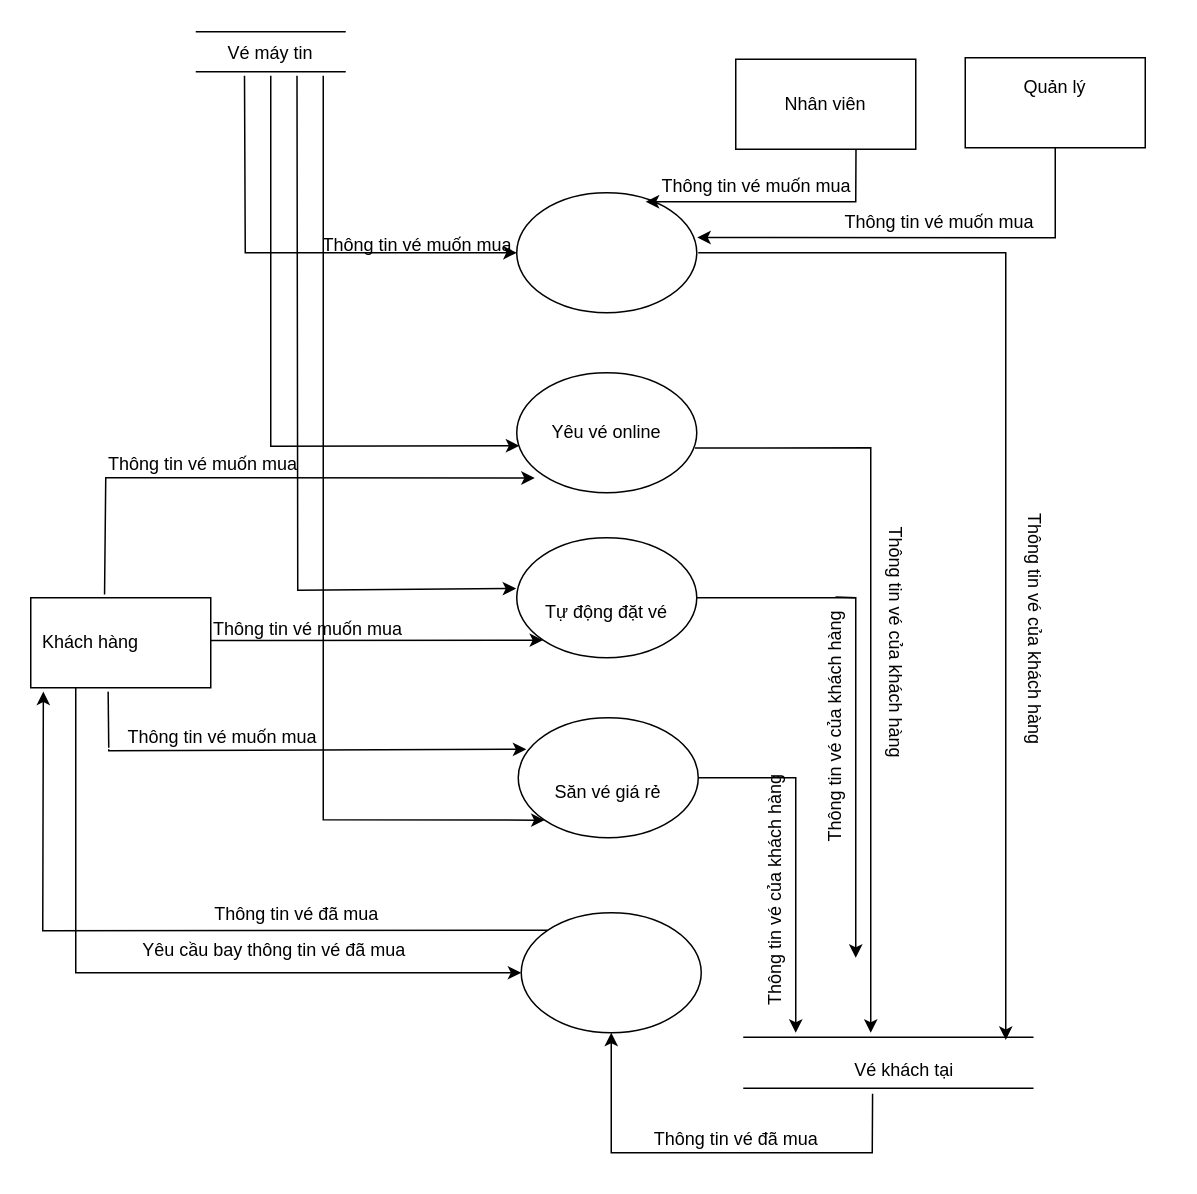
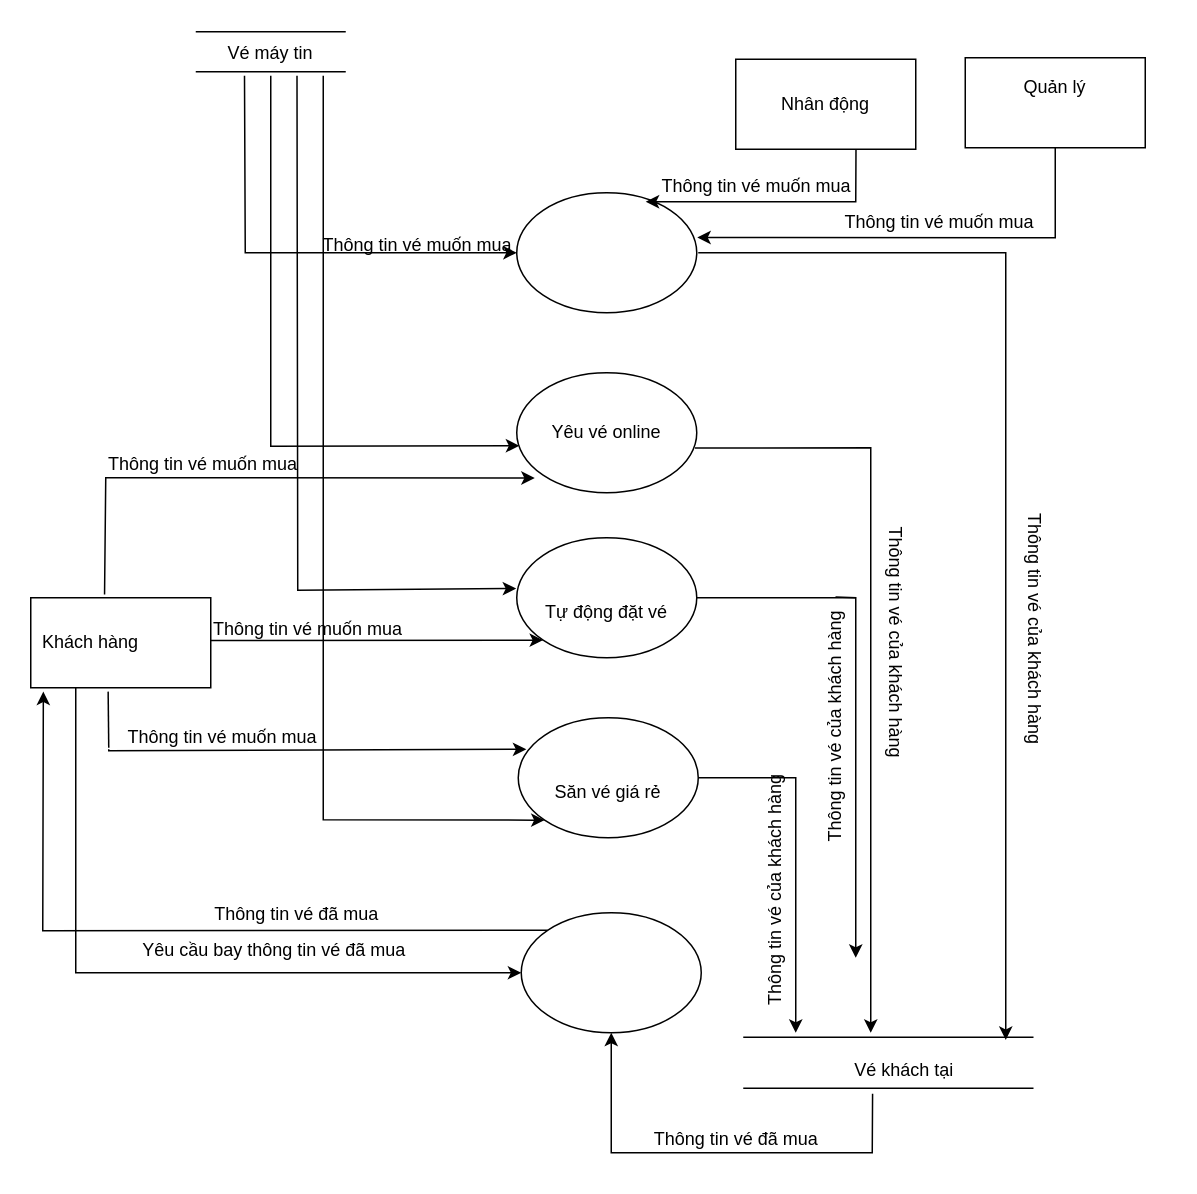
node "Nhân viên": label "Nhân viên" -> "Nhân động"
